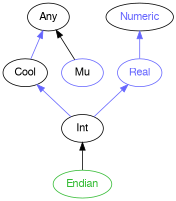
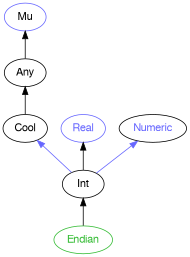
edge "Cool" -> "Any": color #6666ff -> #000000
edge "Mu" -> "Any": reversed
edge "Real" -> "Numeric": now "Int" -> "Numeric"
edge "Int" -> "Real": color #6666ff -> #000000
